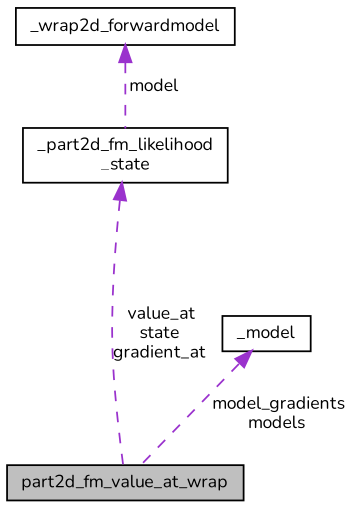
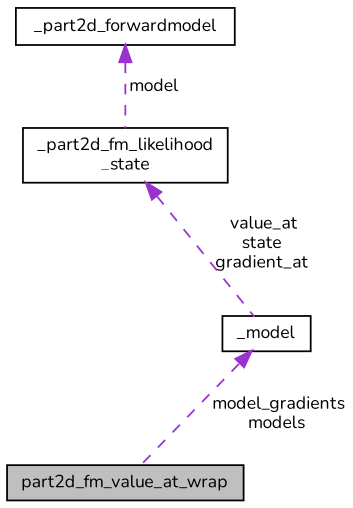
node "_wrap2d_forwardmodel": label "_wrap2d_forwardmodel" -> "_part2d_forwardmodel"
edge "part2d_fm_value_at_wrap" -> "_part2d_fm_likelihood _state": now "_model" -> "_part2d_fm_likelihood _state"
